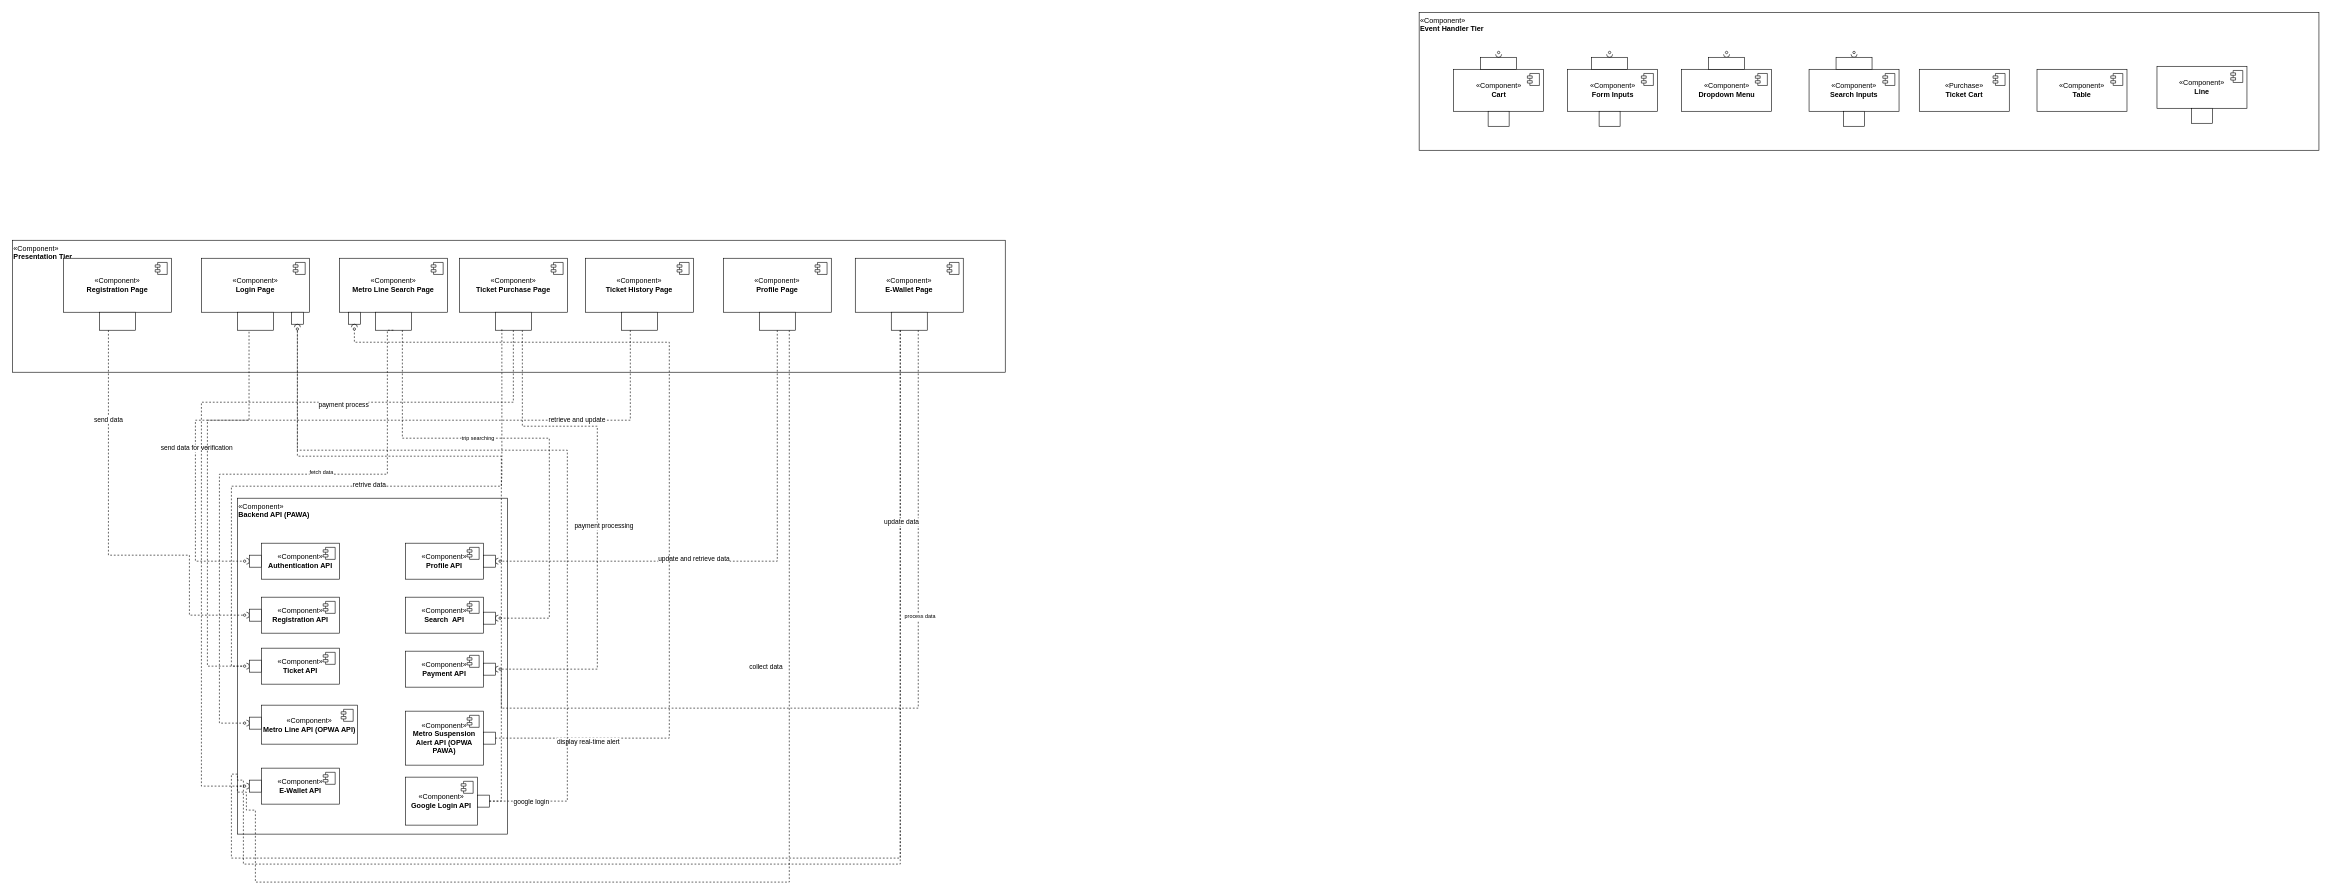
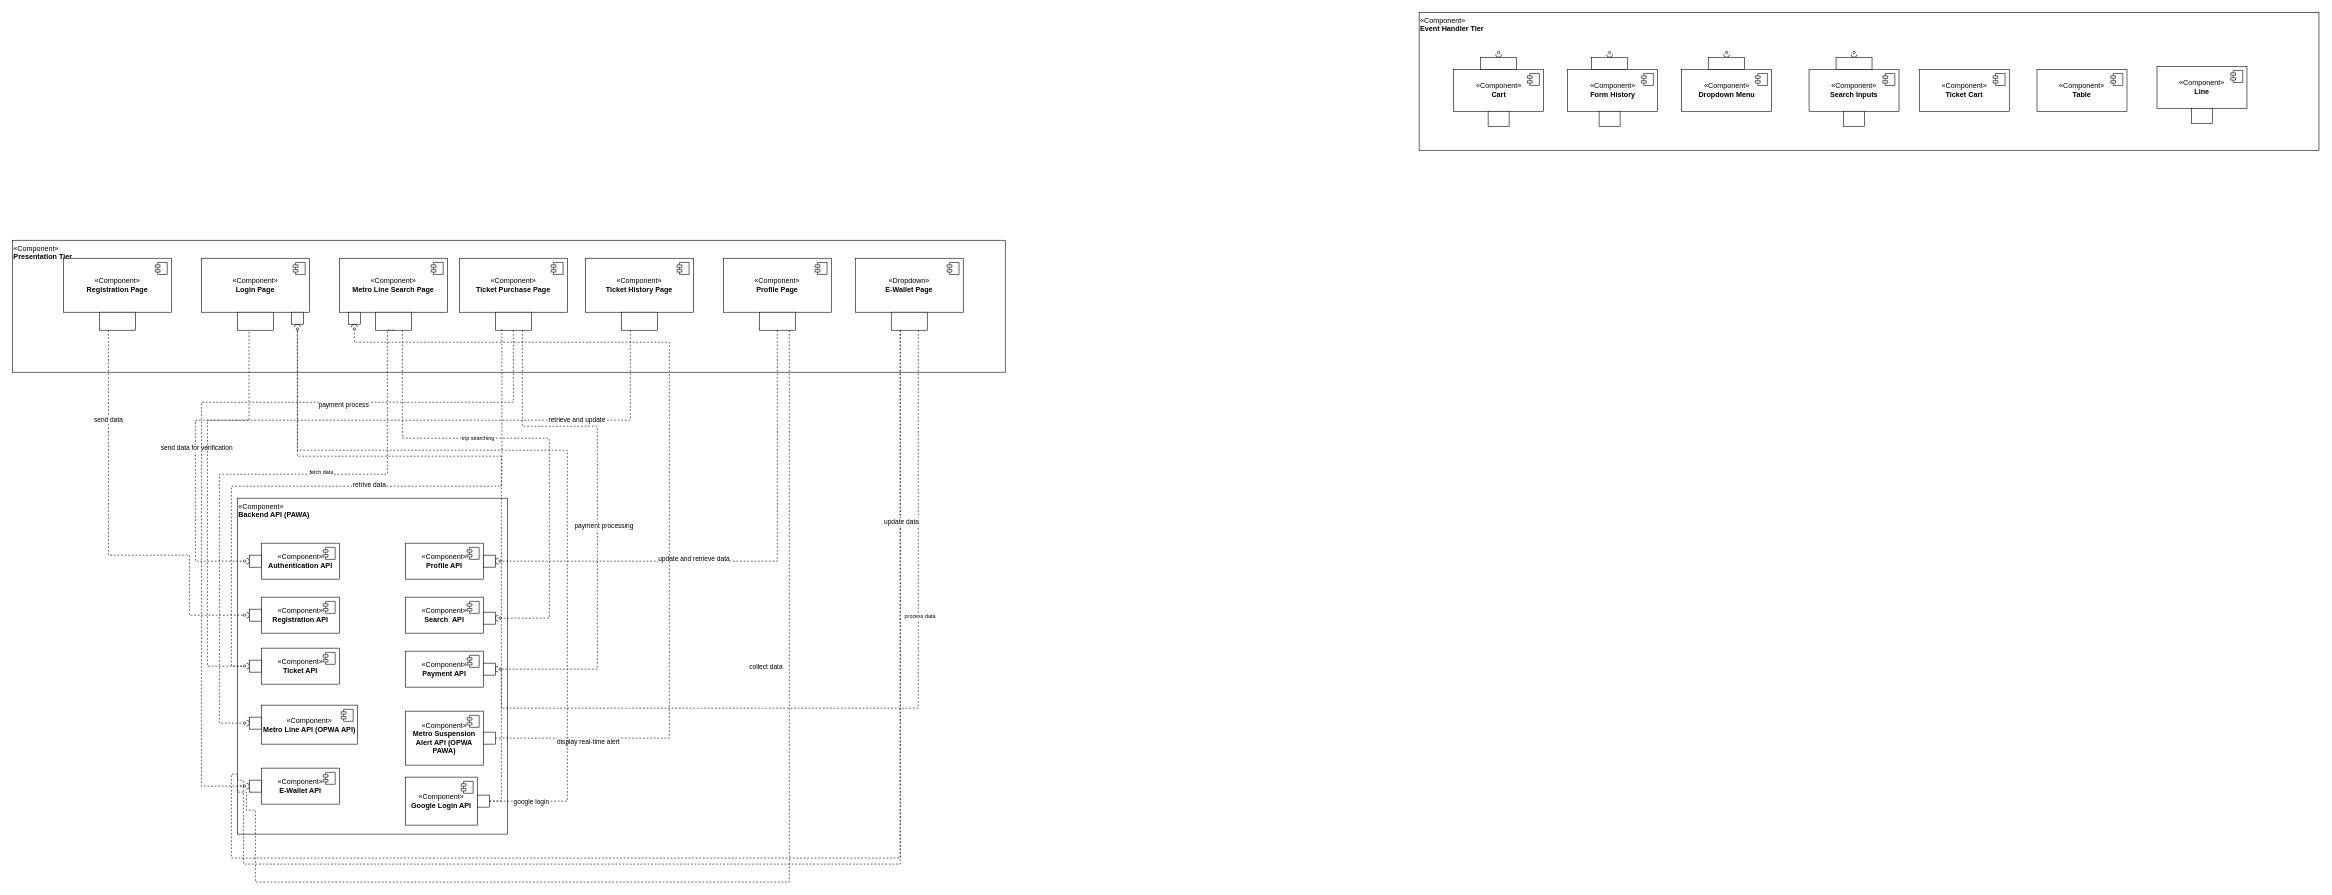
node "«Component» Form Inputs": label "«Component» Form Inputs" -> "«Component» Form History"
node "«Purchase» Ticket Cart": label "«Purchase» Ticket Cart" -> "«Component» Ticket Cart"
node "«Component» E-Wallet Page": label "«Component» E-Wallet Page" -> "«Dropdown» E-Wallet Page"
